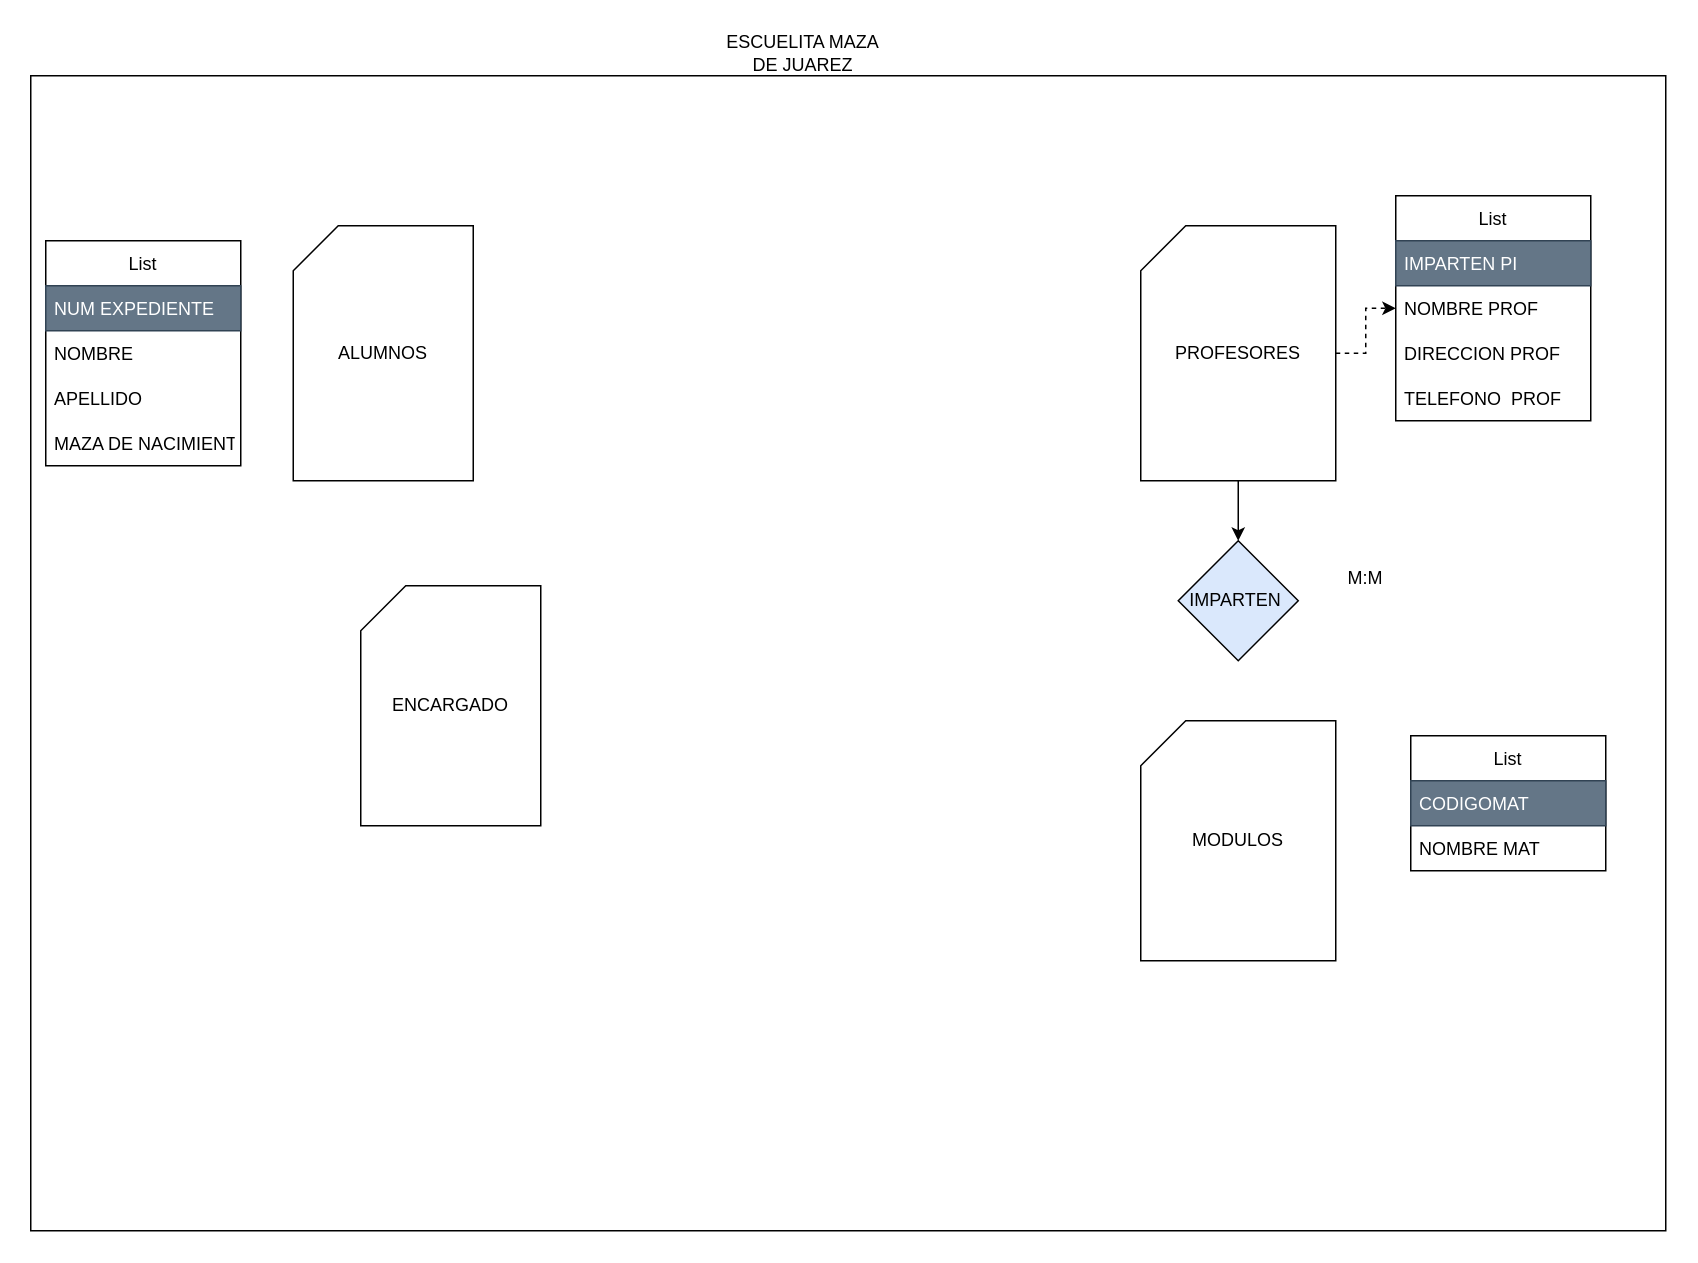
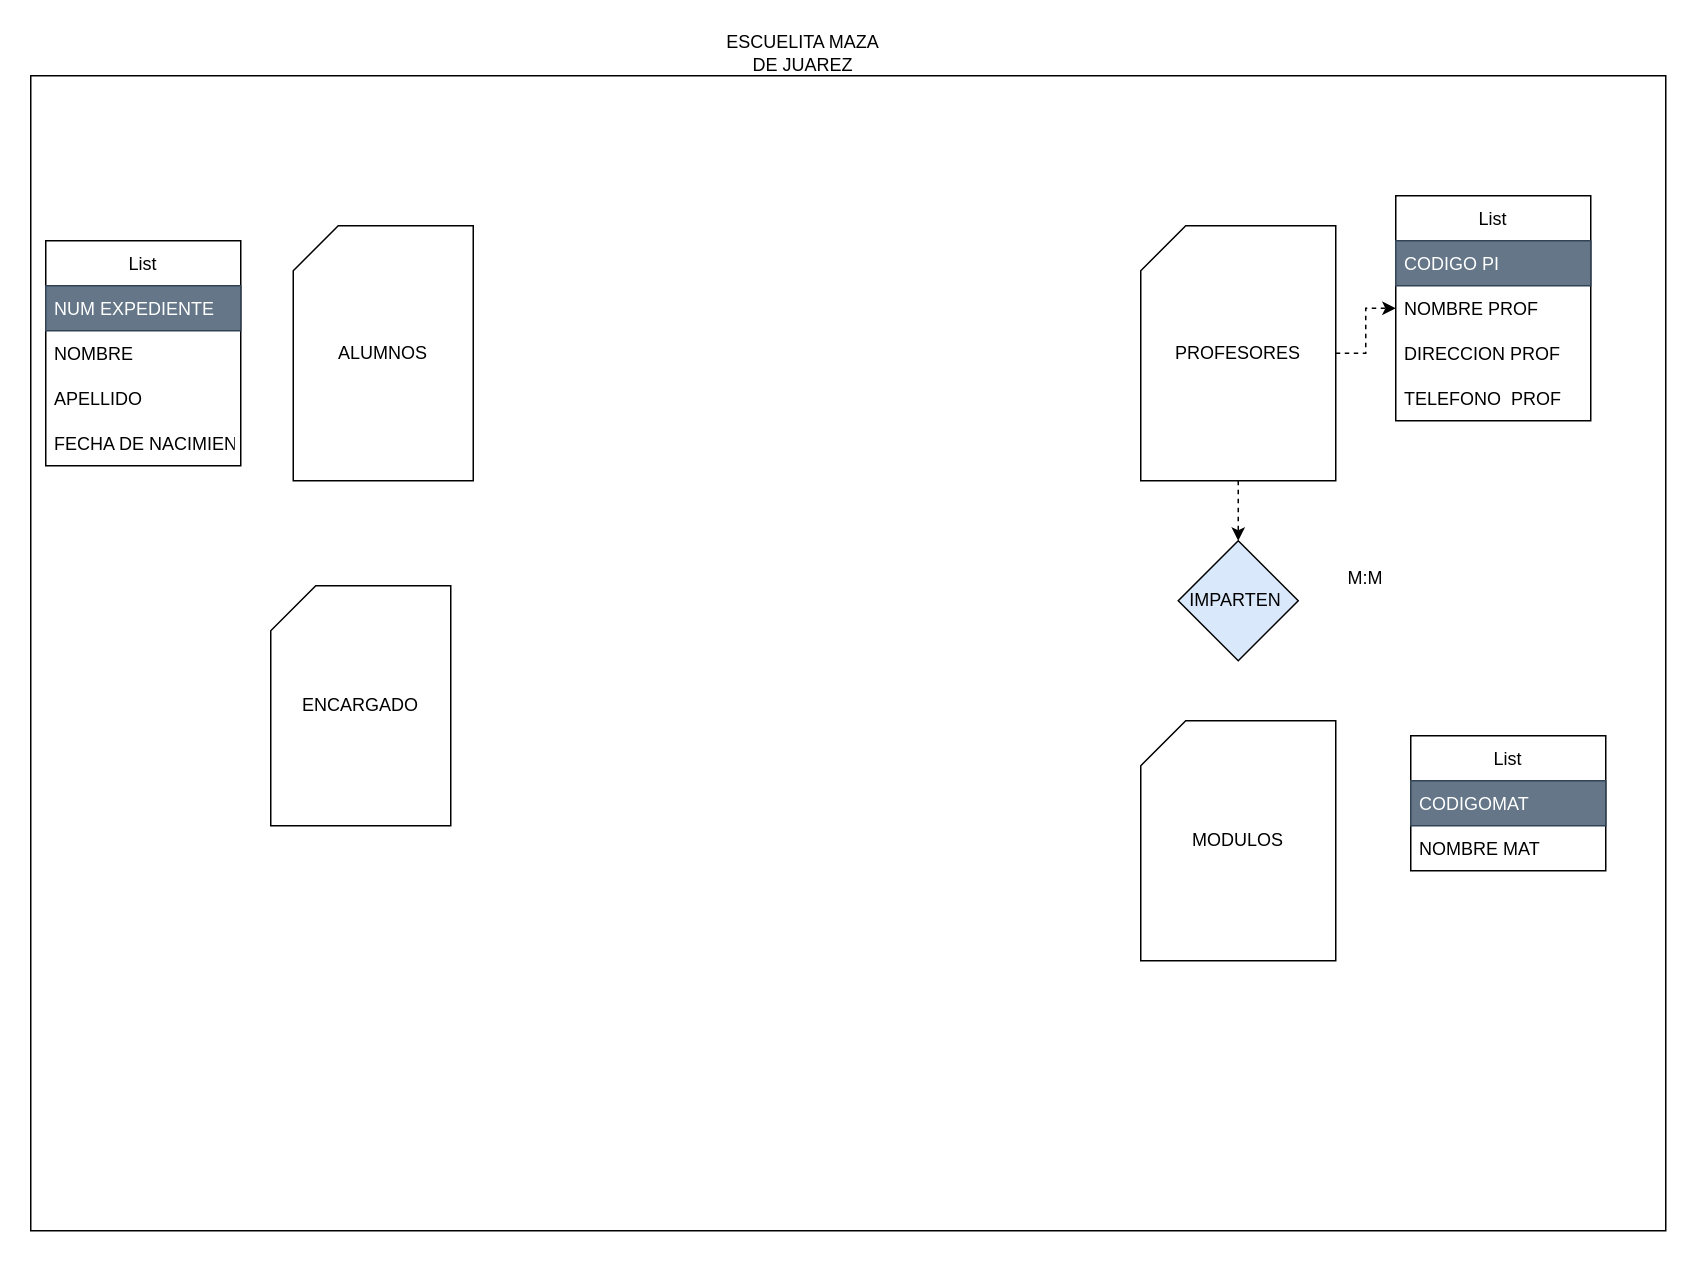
node "IMPARTEN PI": label "IMPARTEN PI" -> "CODIGO PI"
node "MAZA DE NACIMIENTO": label "MAZA DE NACIMIENTO" -> "FECHA DE NACIMIENTO"
edge "PROFESORES" -> "IMPARTEN": style solid -> dashed
node "ENCARGADO": moved (451, 706) -> (361, 706)
